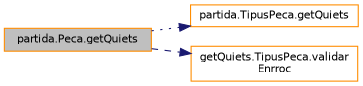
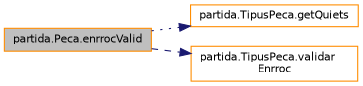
node "partida.Peca.getQuiets": label "partida.Peca.getQuiets" -> "partida.Peca.enrrocValid"
node "getQuiets.TipusPeca.validar Enrroc": label "getQuiets.TipusPeca.validar Enrroc" -> "partida.TipusPeca.validar Enrroc"
